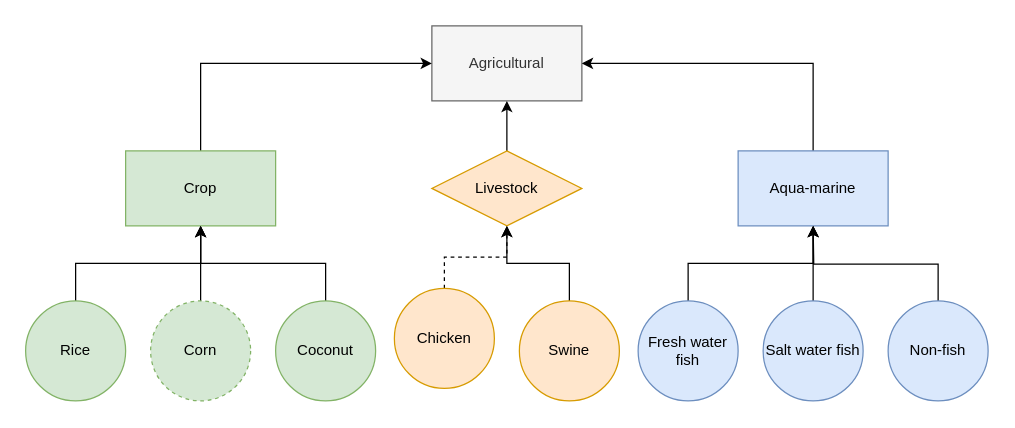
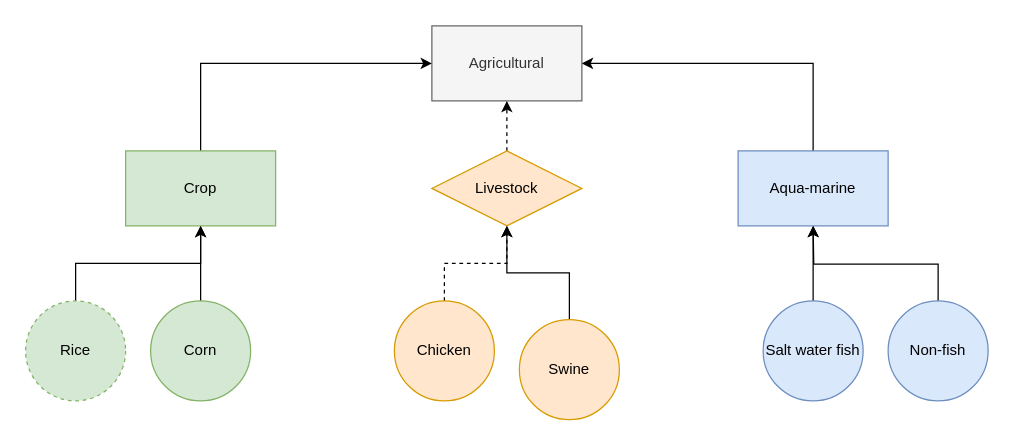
edge "Livestock" -> "Agricultural": style solid -> dashed
edge "Coconut" -> "Crop": removed
edge "Fresh water fish" -> "Aqua-marine": removed
node "Chicken": moved (444, 338) -> (444, 351)
node "Rice": style solid -> dashed
node "Corn": style dashed -> solid
node "Coconut": removed
node "Swine": moved (569, 351) -> (569, 369)
node "Fresh water fish": removed
